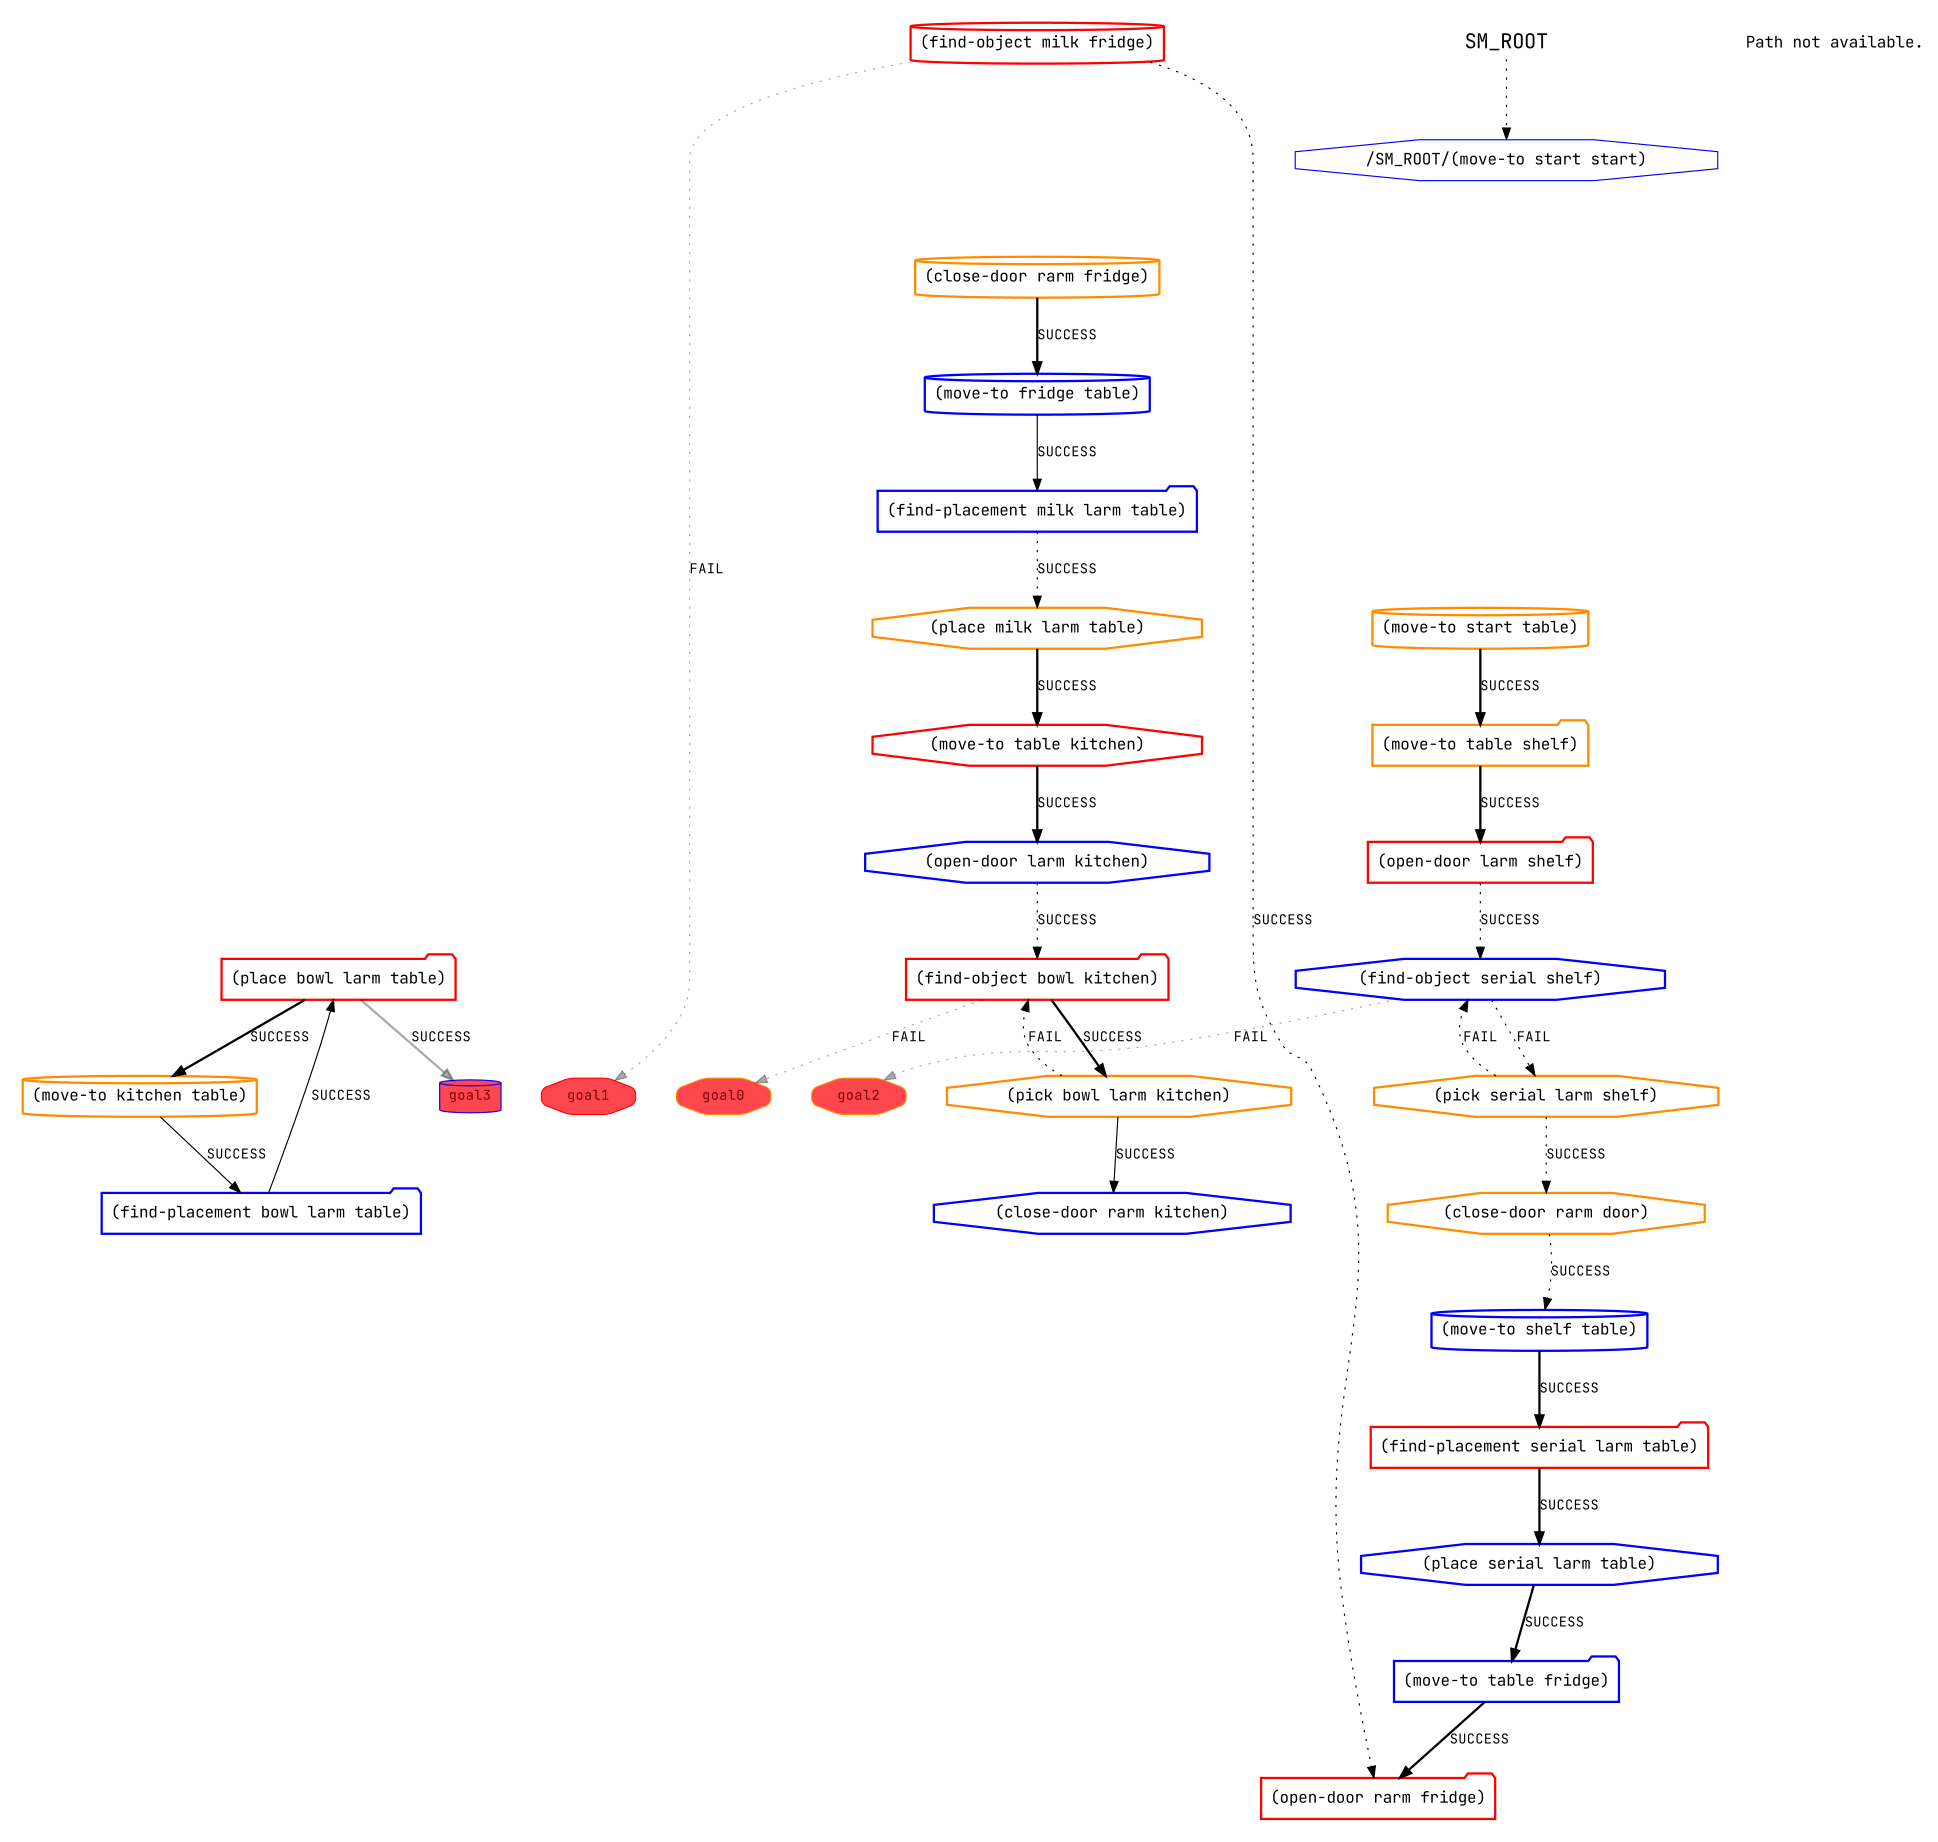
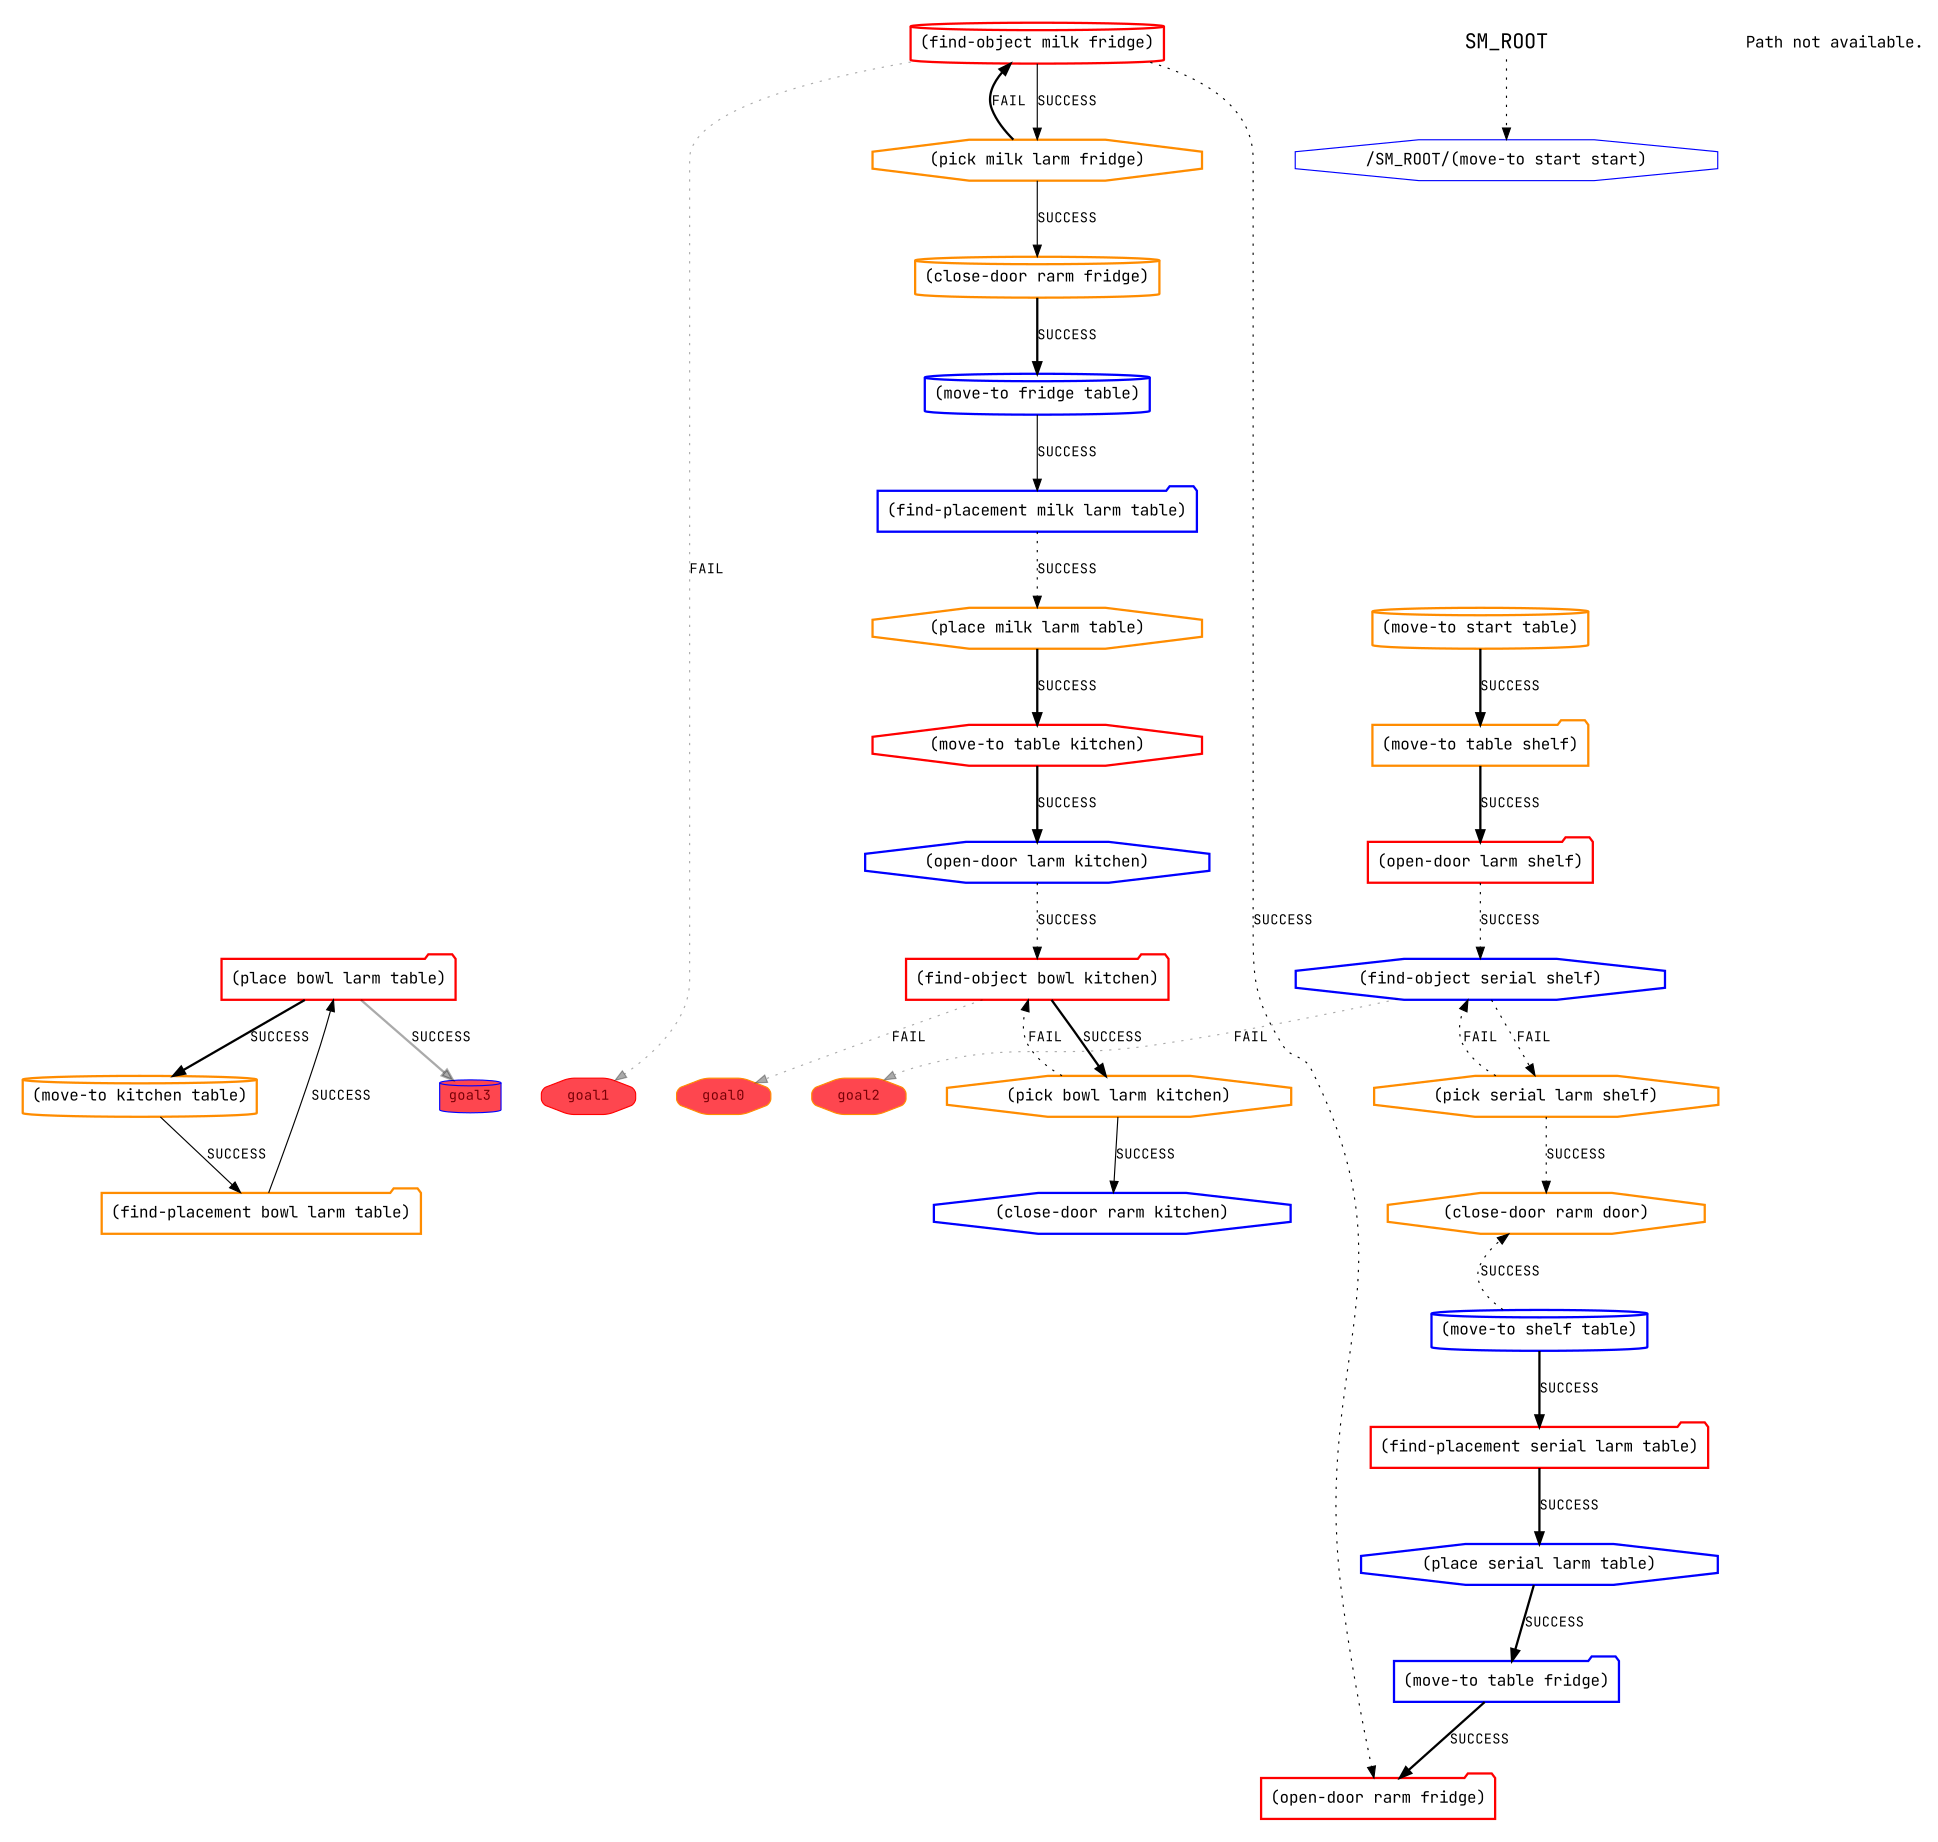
node "(pick milk larm fridge)": added
node "(find-placement bowl larm table)": color blue -> darkorange
edge "(close-door rarm door)" -> "(move-to shelf table)": reversed
